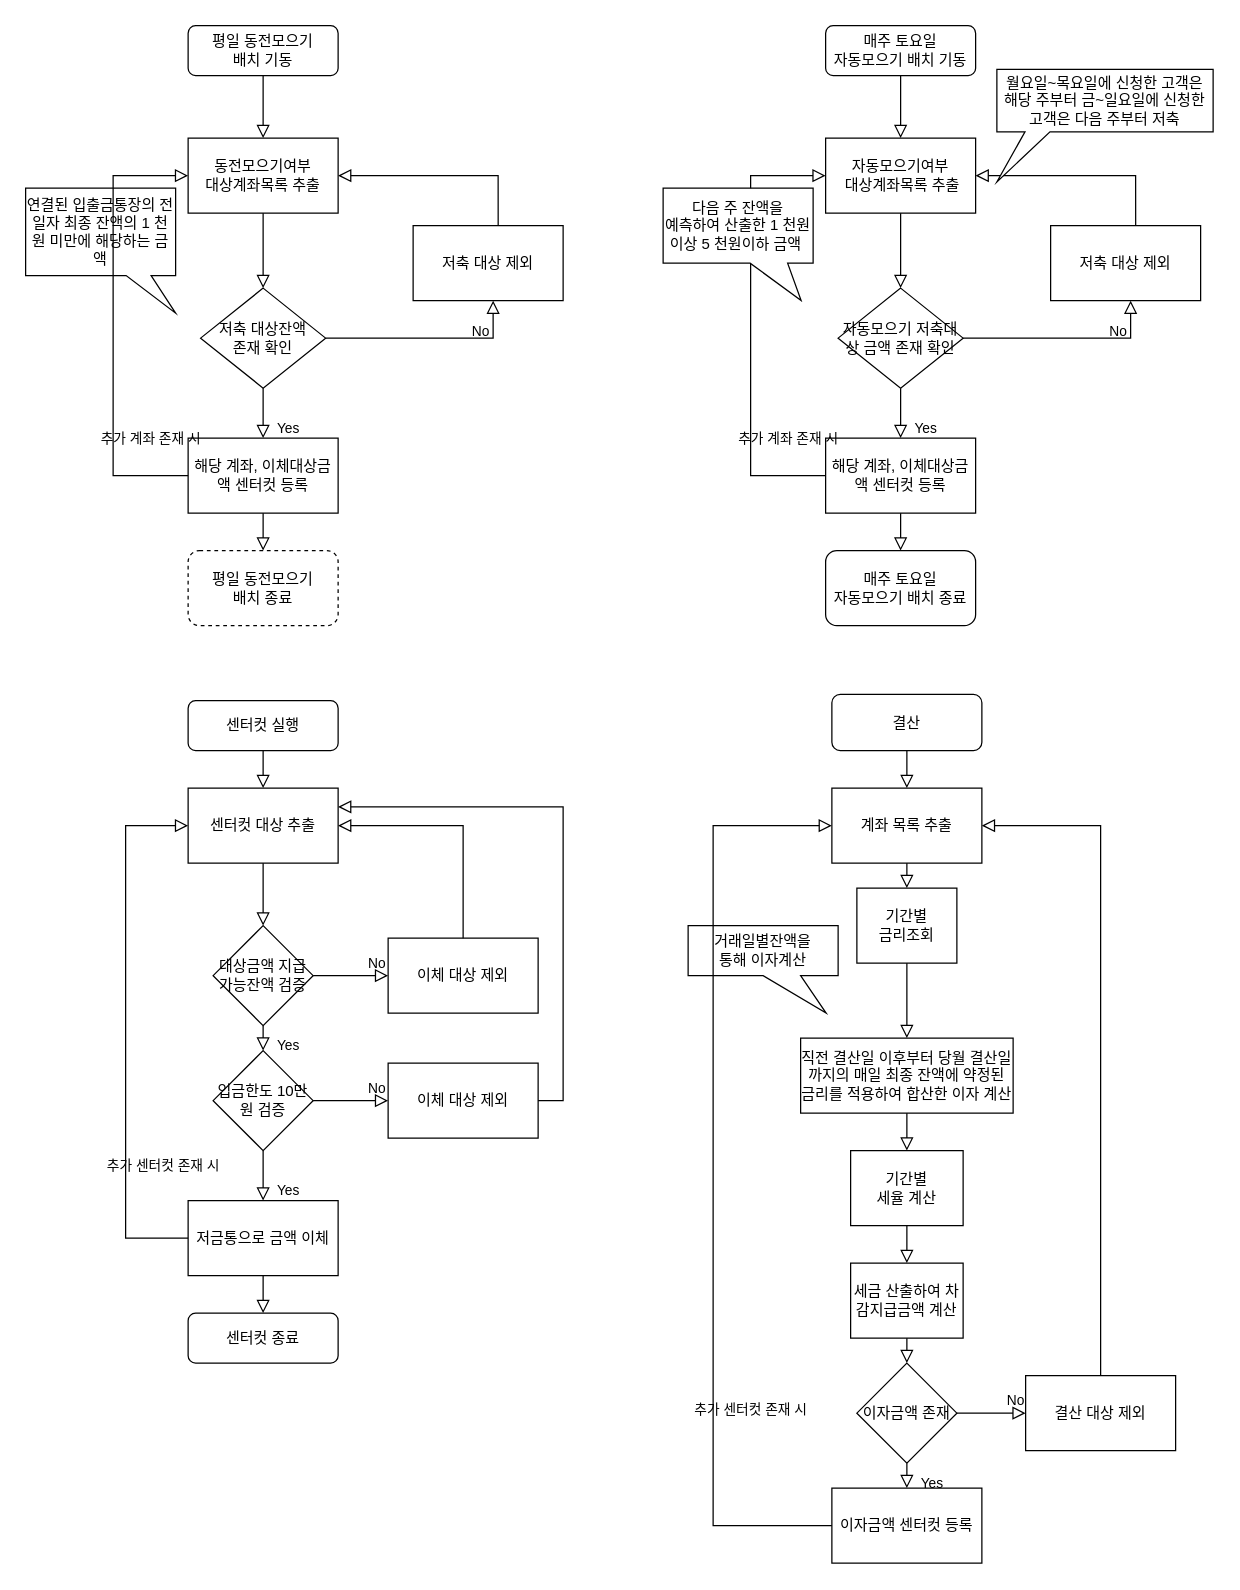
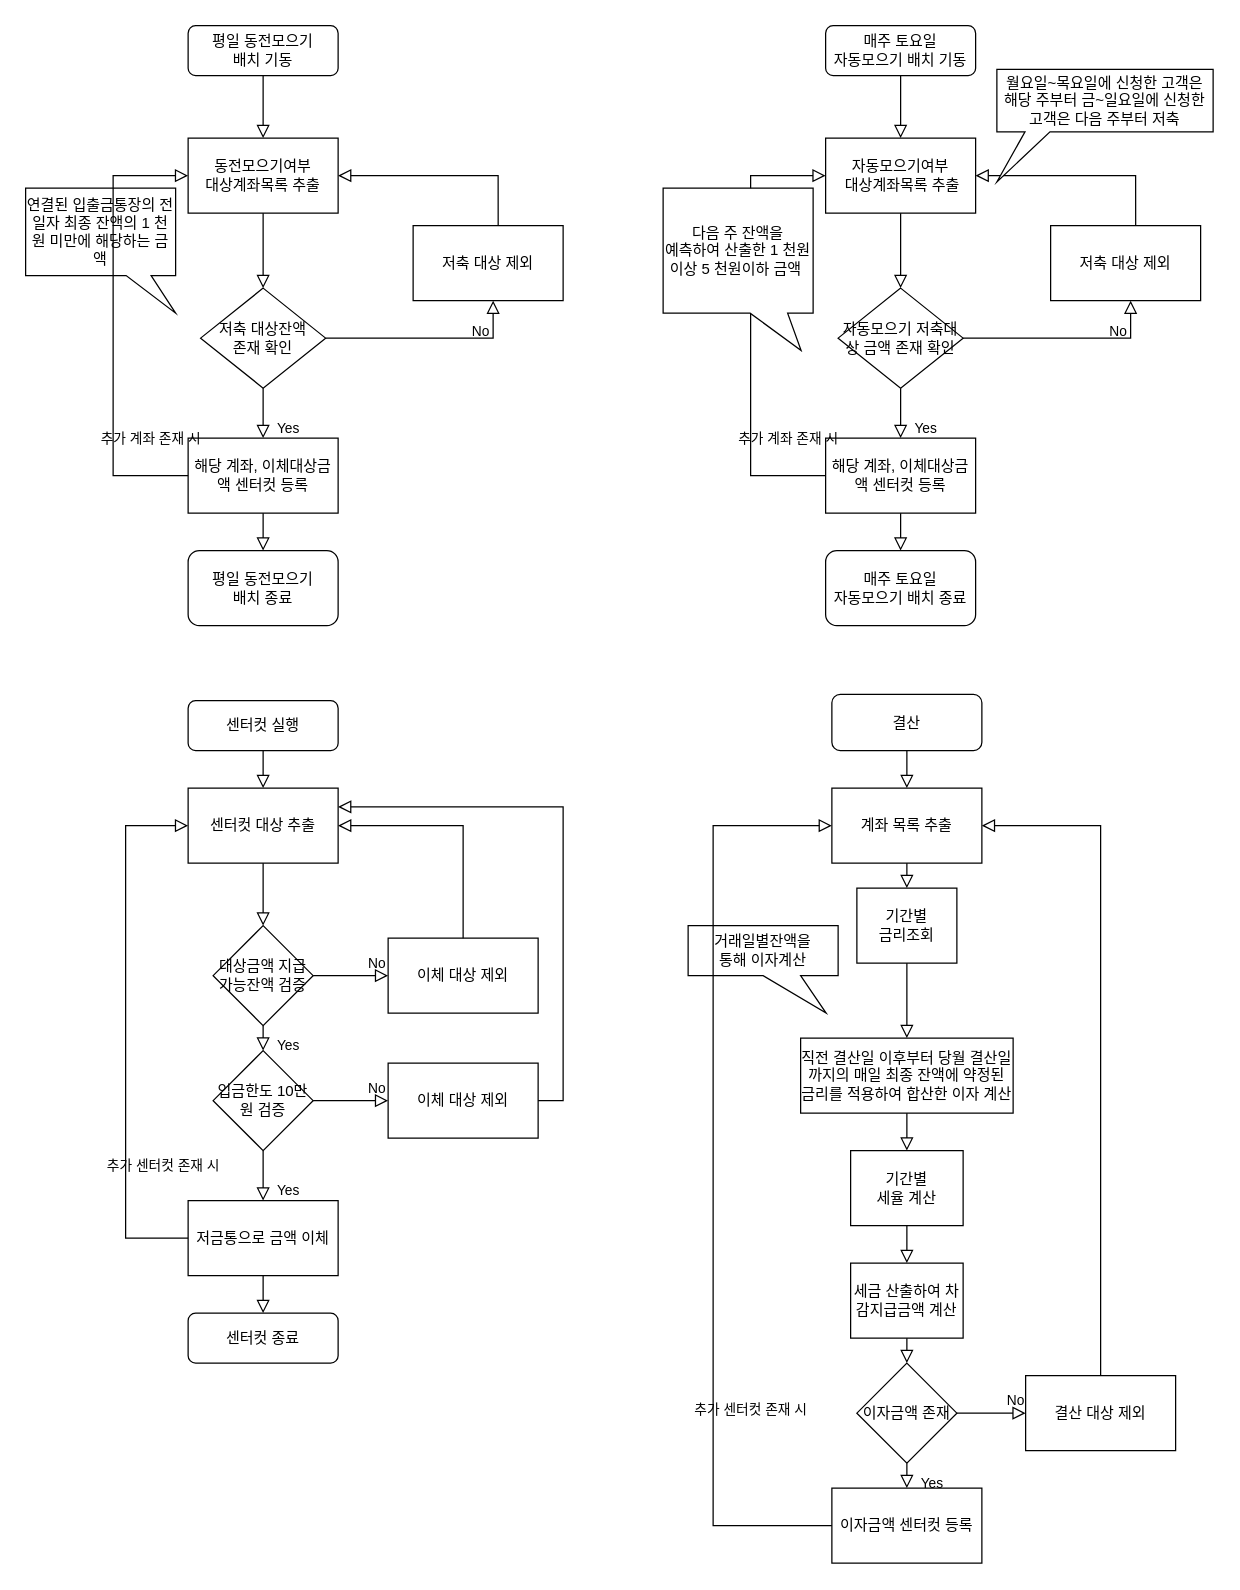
node "다음 주 잔액을 예측하여 산출한 1 천원 이상 5 천원이하 금액": size 150x113 -> 150x163
node "평일 동전모으기배치 종료": style dashed -> solid
